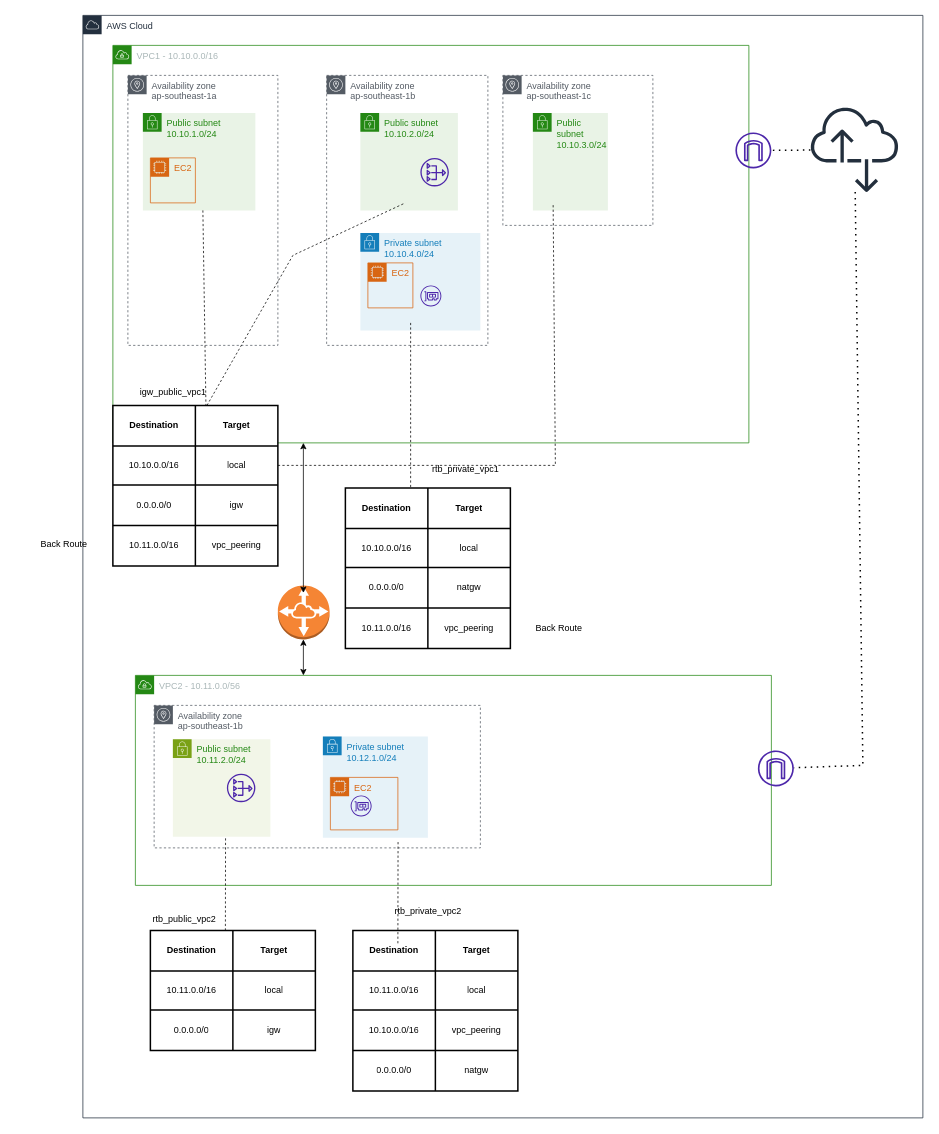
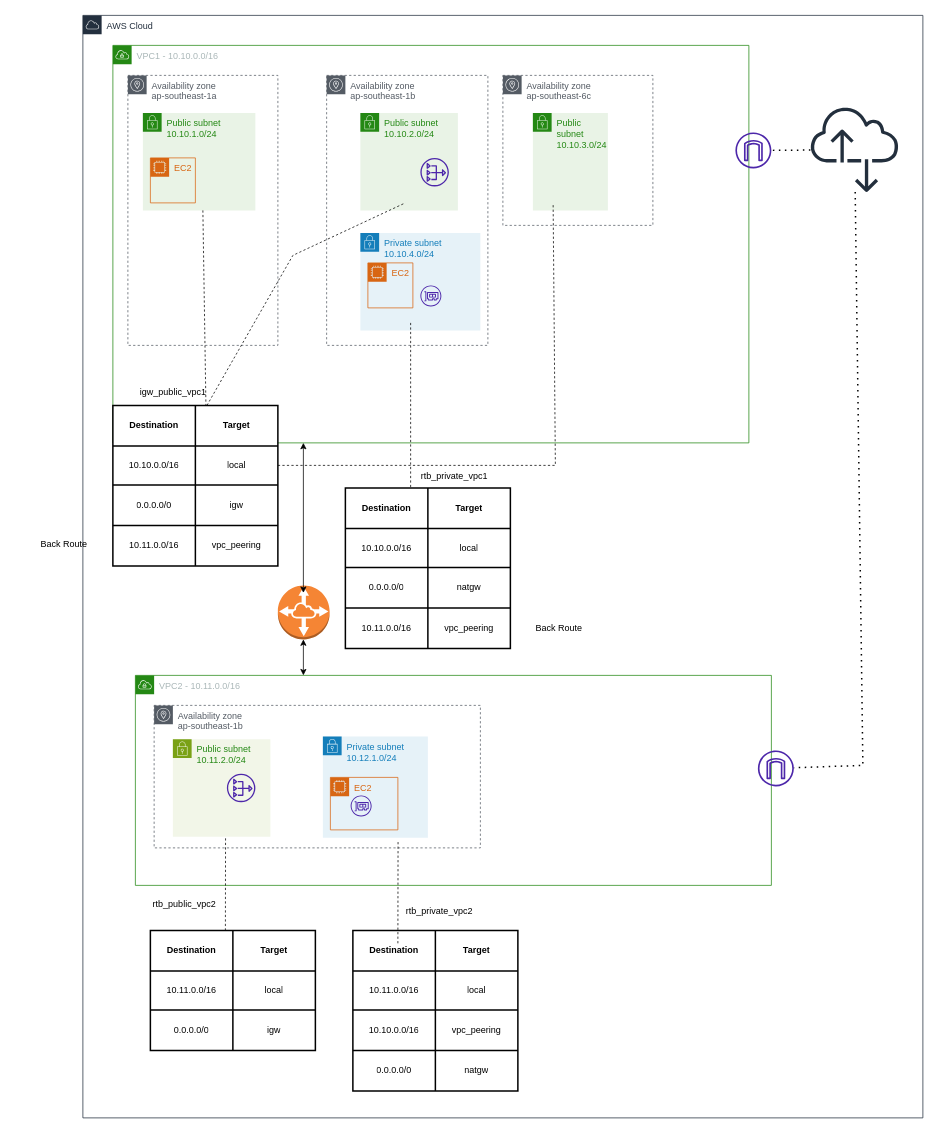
node "Availability zone ap-southeast-1c": label "Availability zone ap-southeast-1c" -> "Availability zone ap-southeast-6c"
node "rtb_private_vpc1": moved (465, 469) -> (454, 477)
node "VPC2 - 10.11.0.0/56": label "VPC2 - 10.11.0.0/56" -> "VPC2 - 10.11.0.0/16"
node "rtb_private_vpc2": moved (428, 912) -> (439, 912)
node "rtb_public_vpc2": moved (184, 919) -> (184, 904)
